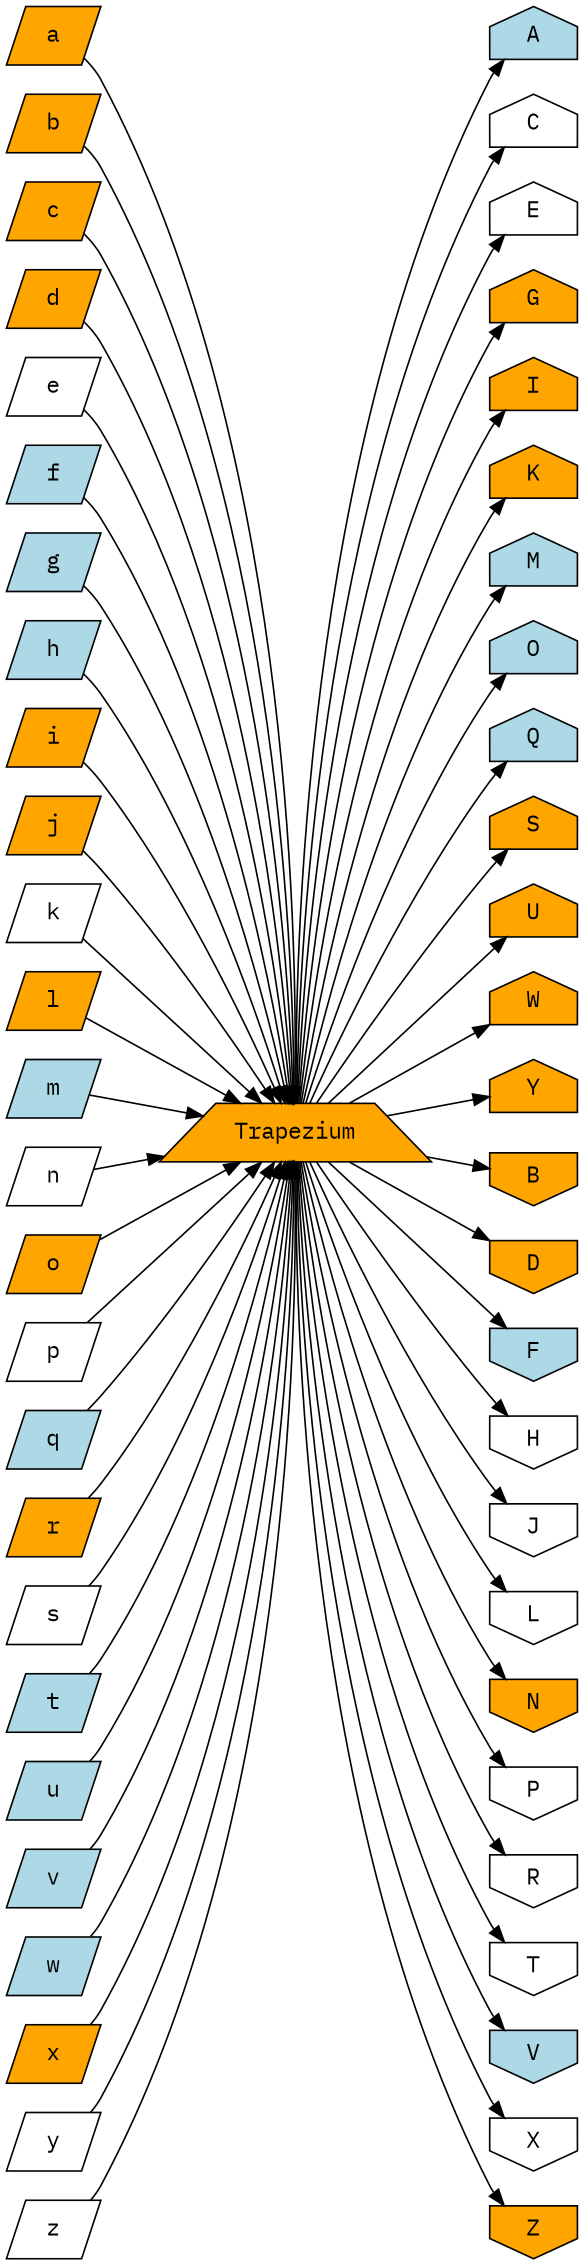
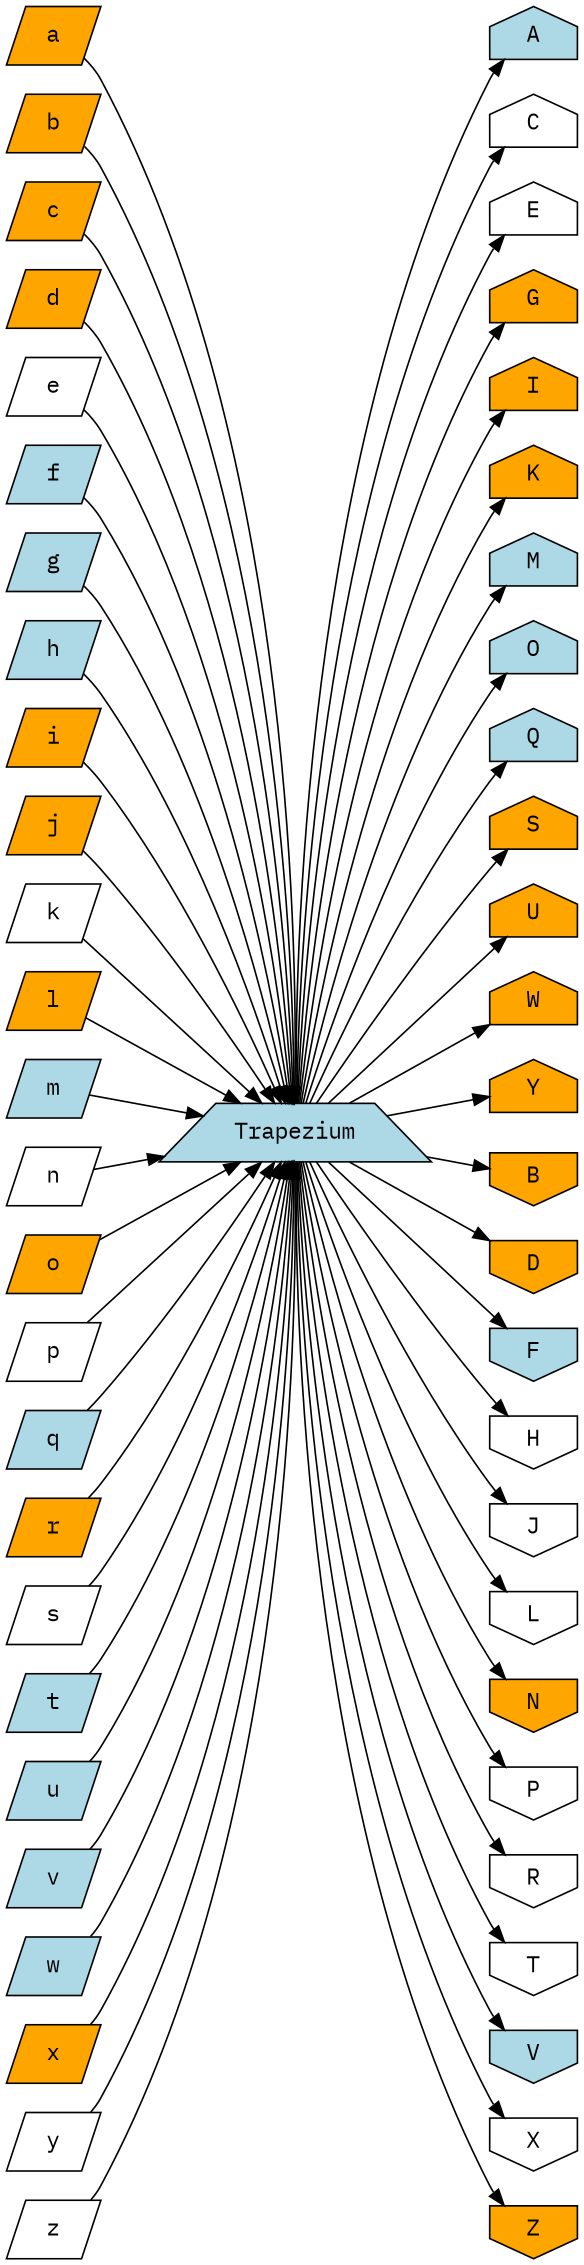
node "Trapezium": fillcolor orange -> lightblue
